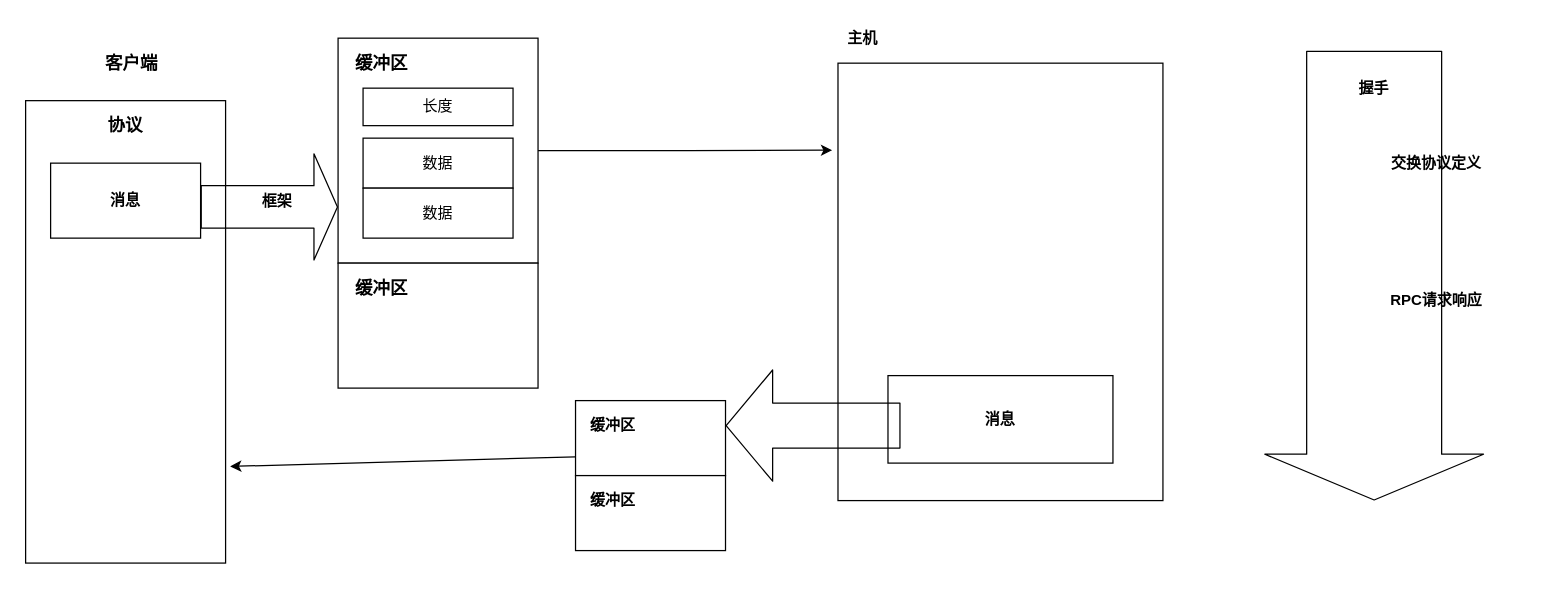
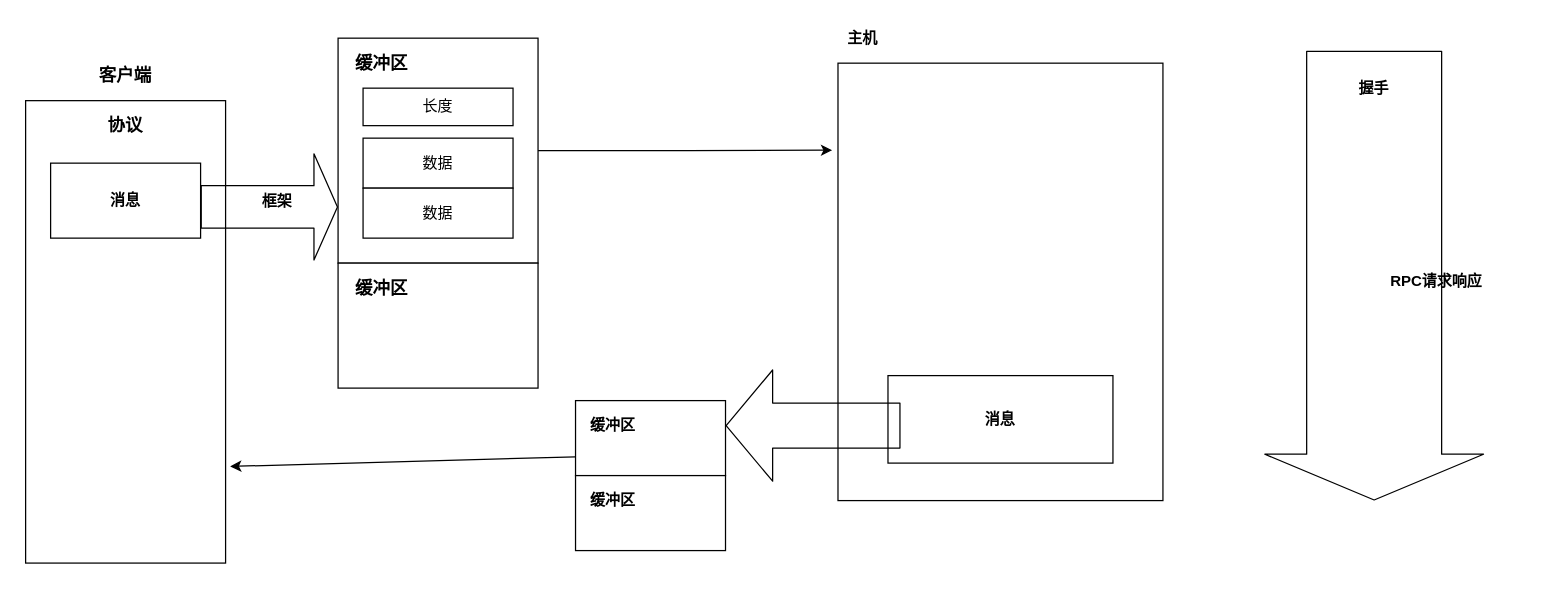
node "客户端": moved (132, 63) -> (126, 76)
node "交换协议定义": removed
node "RPC请求响应": moved (1437, 301) -> (1437, 282)
